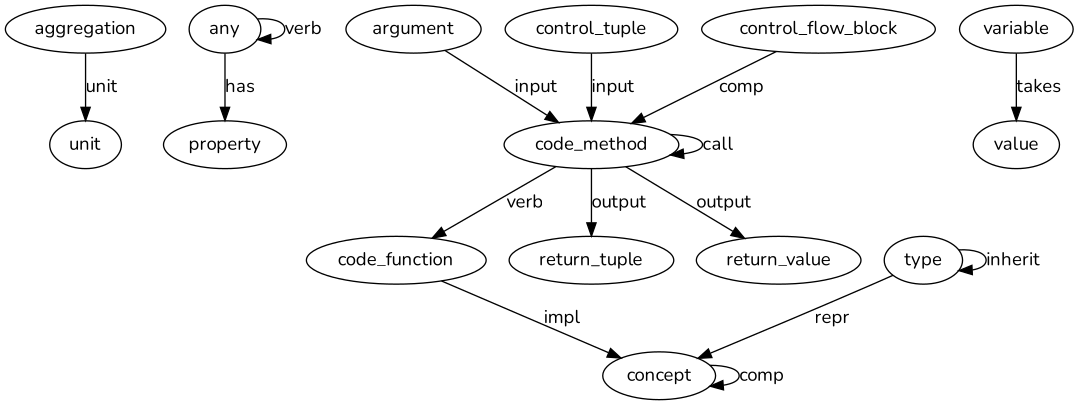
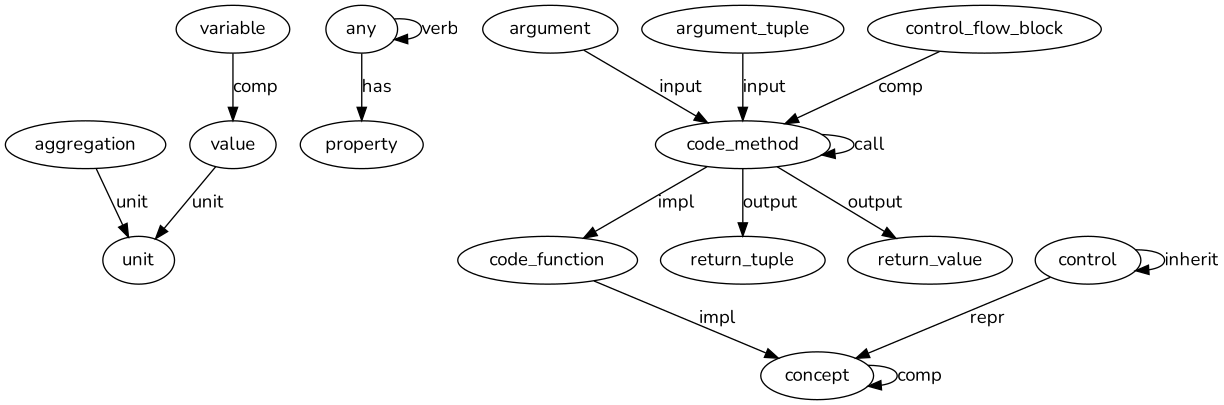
node "control_tuple": label "control_tuple" -> "argument_tuple"
edge "variable" -> "value": label "takes" -> "comp"
edge "value" -> "unit": added, label "unit"
edge "code_method" -> "code_function": label "verb" -> "impl"
node "type": label "type" -> "control"
